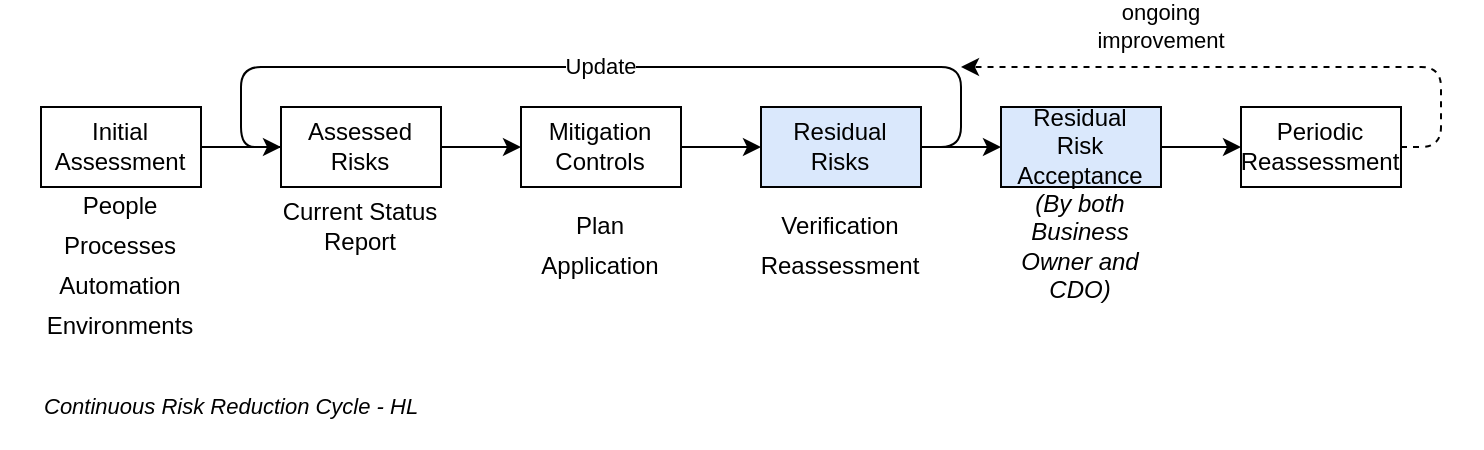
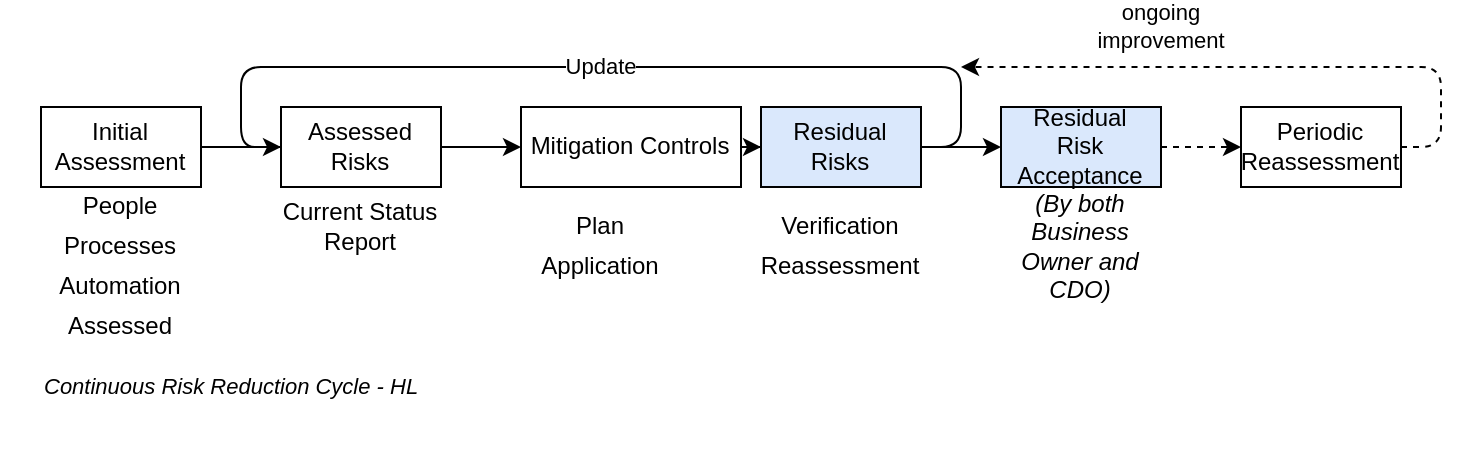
node "Mitigation Controls": size 160x80 -> 220x80
edge "Residual Risk Acceptance" -> "Periodic Reassessment": style solid -> dashed
node "Environments": label "Environments" -> "Assessed"
node "Continuous Risk Reduction Cycle - HL": moved (391, 407) -> (391, 387)
